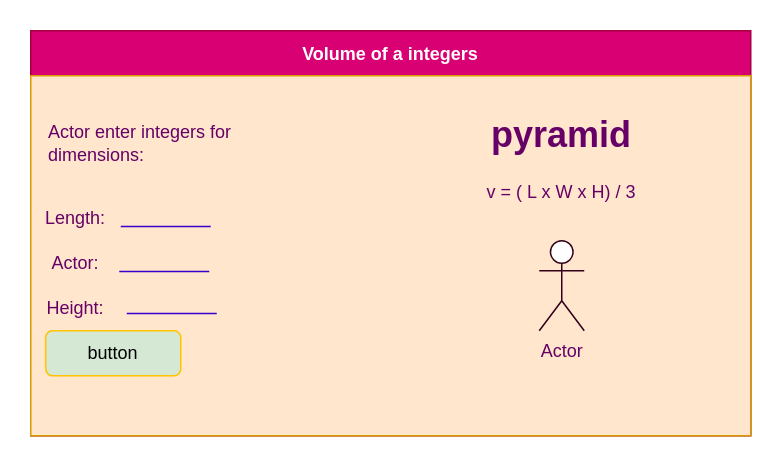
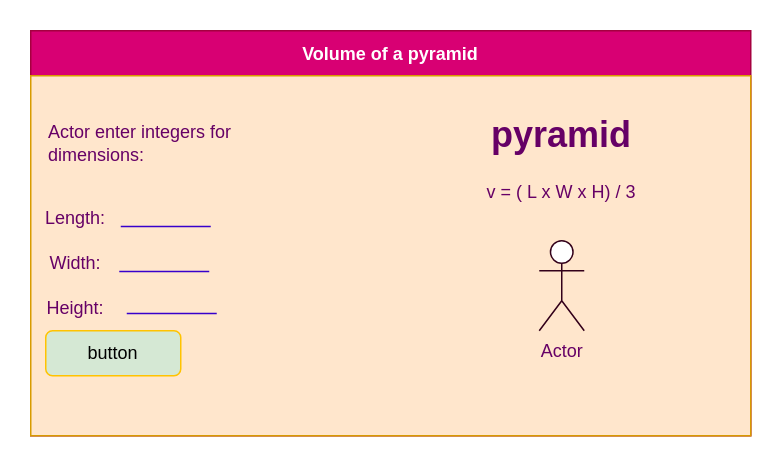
node "Volume of a integers": label "Volume of a integers" -> "Volume of a pyramid"
node "Actor:": label "Actor:" -> "Width:"
